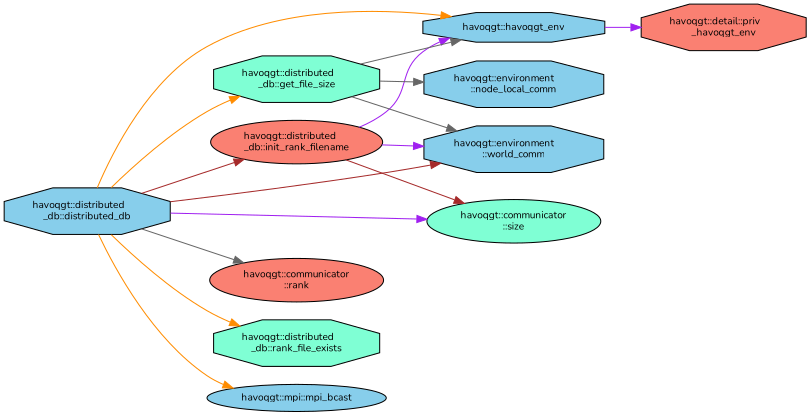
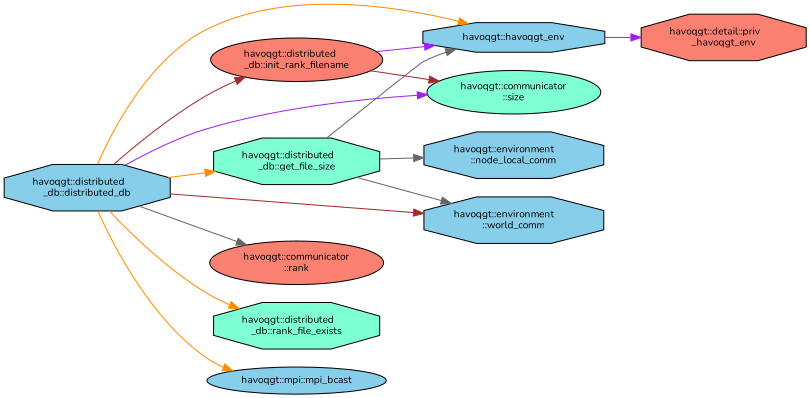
edge "havoqgt::distributed _db::init_rank_filename" -> "havoqgt::environment ::world_comm": removed
